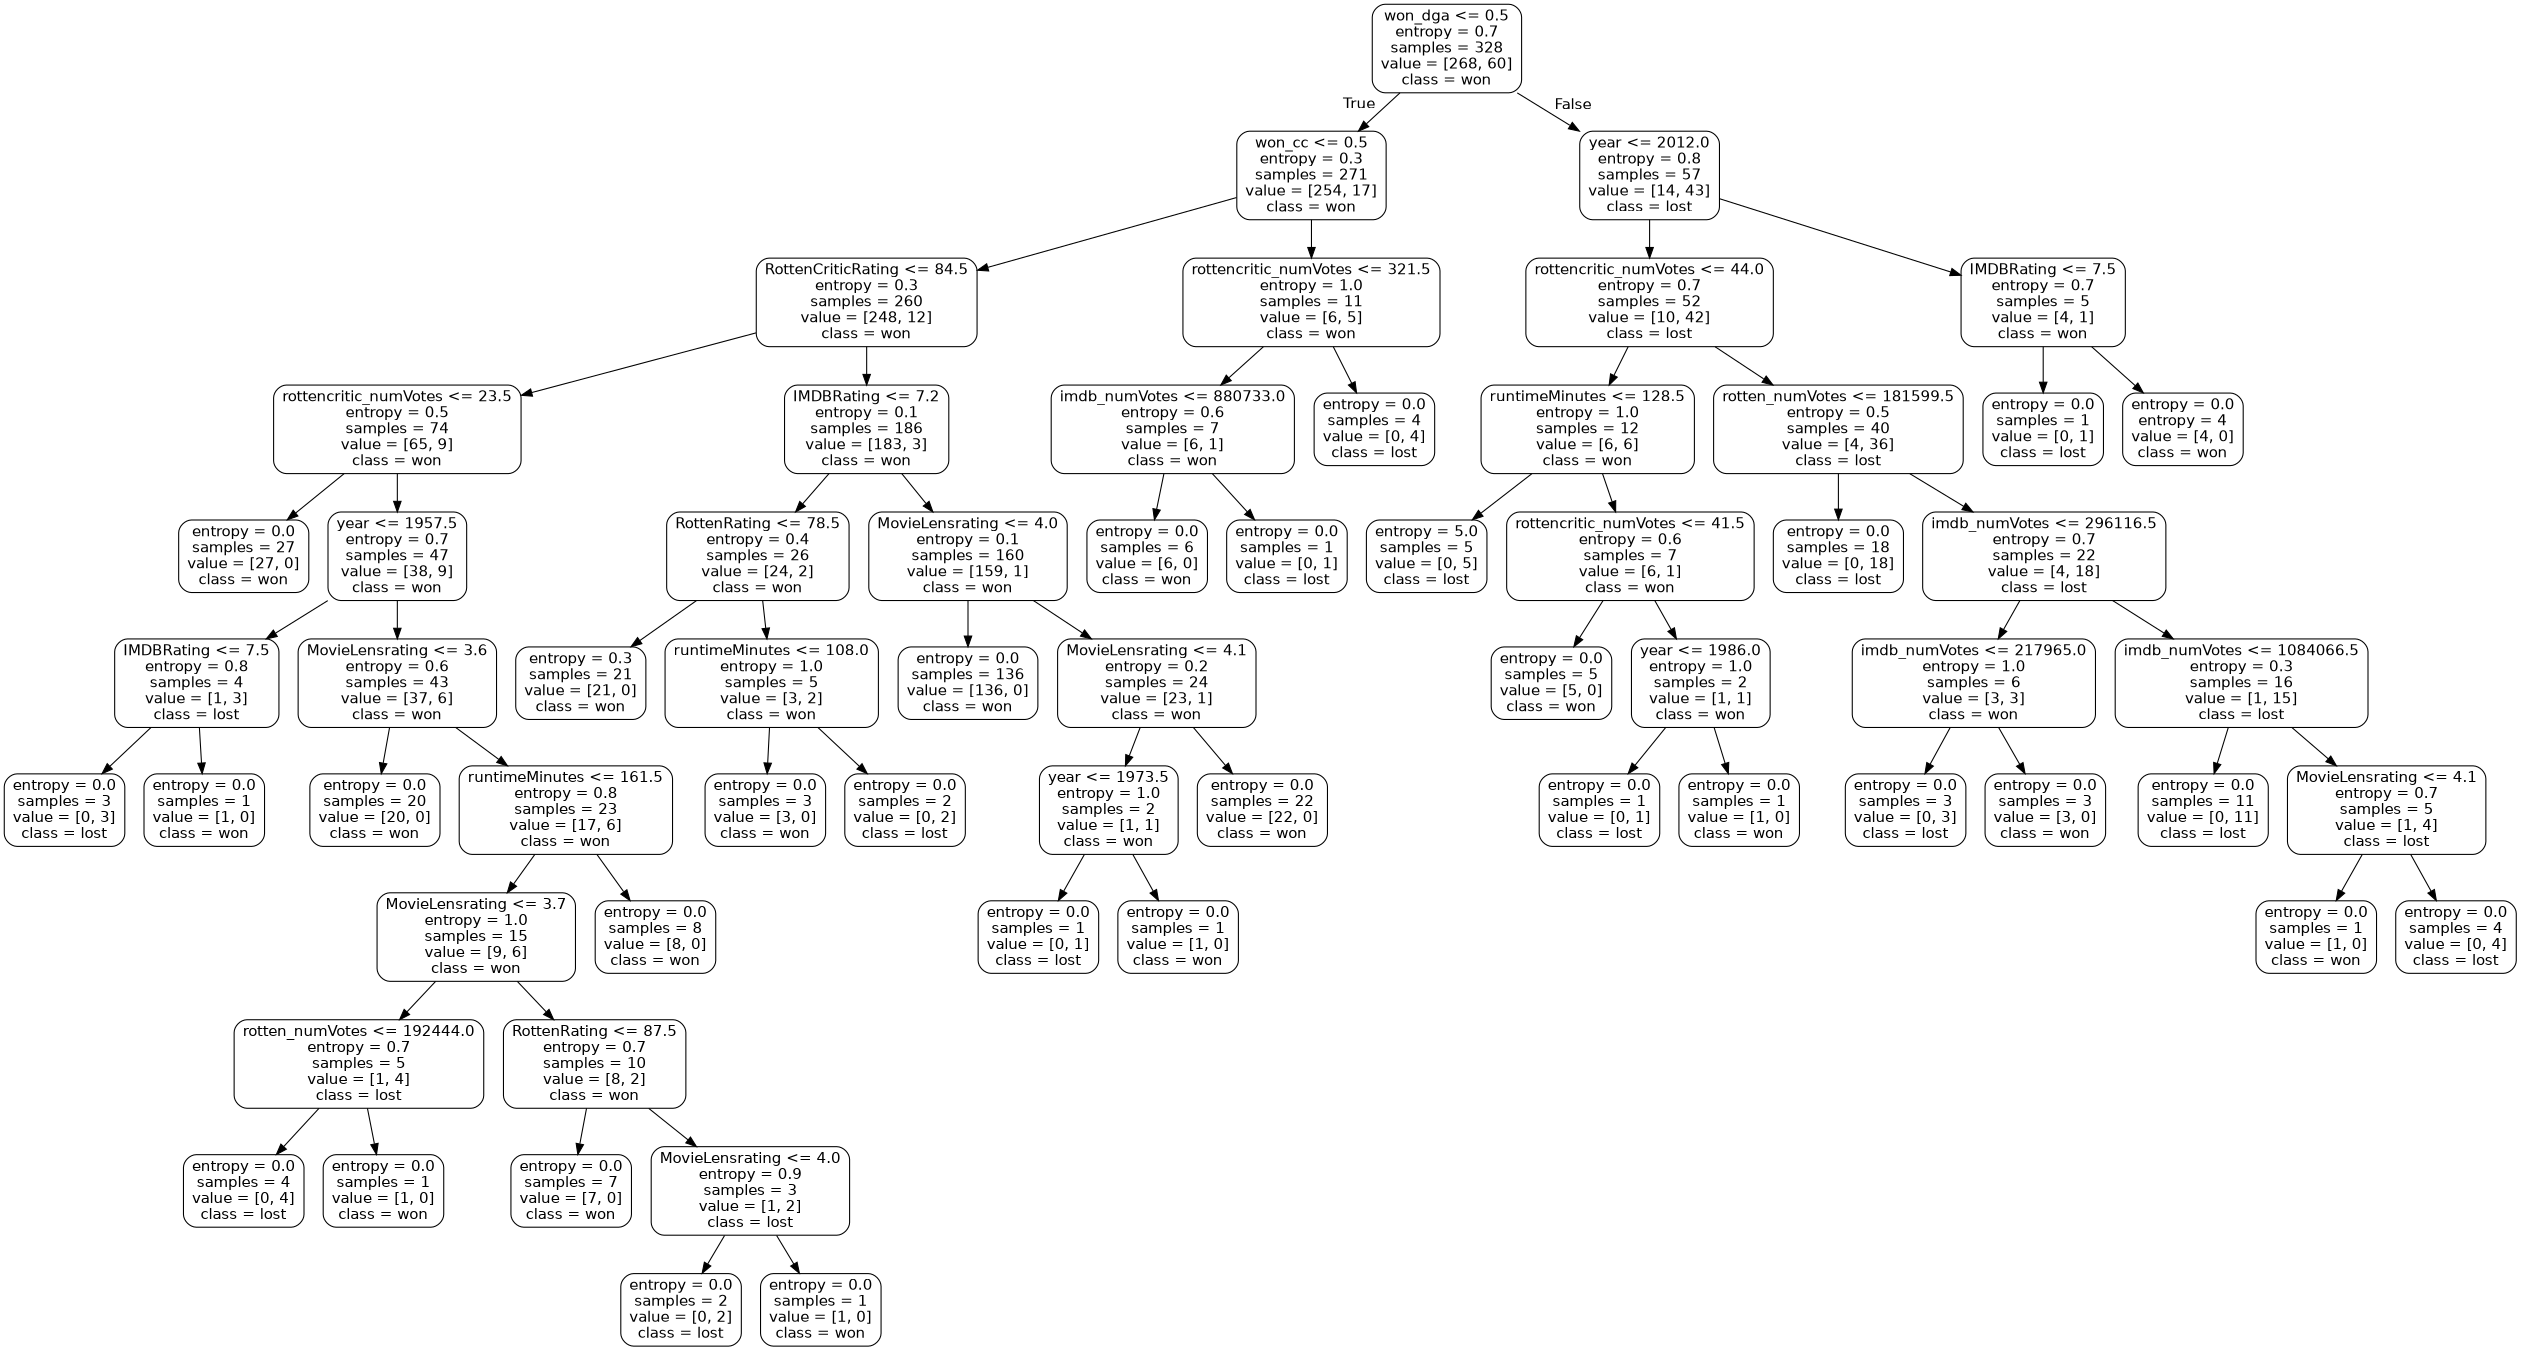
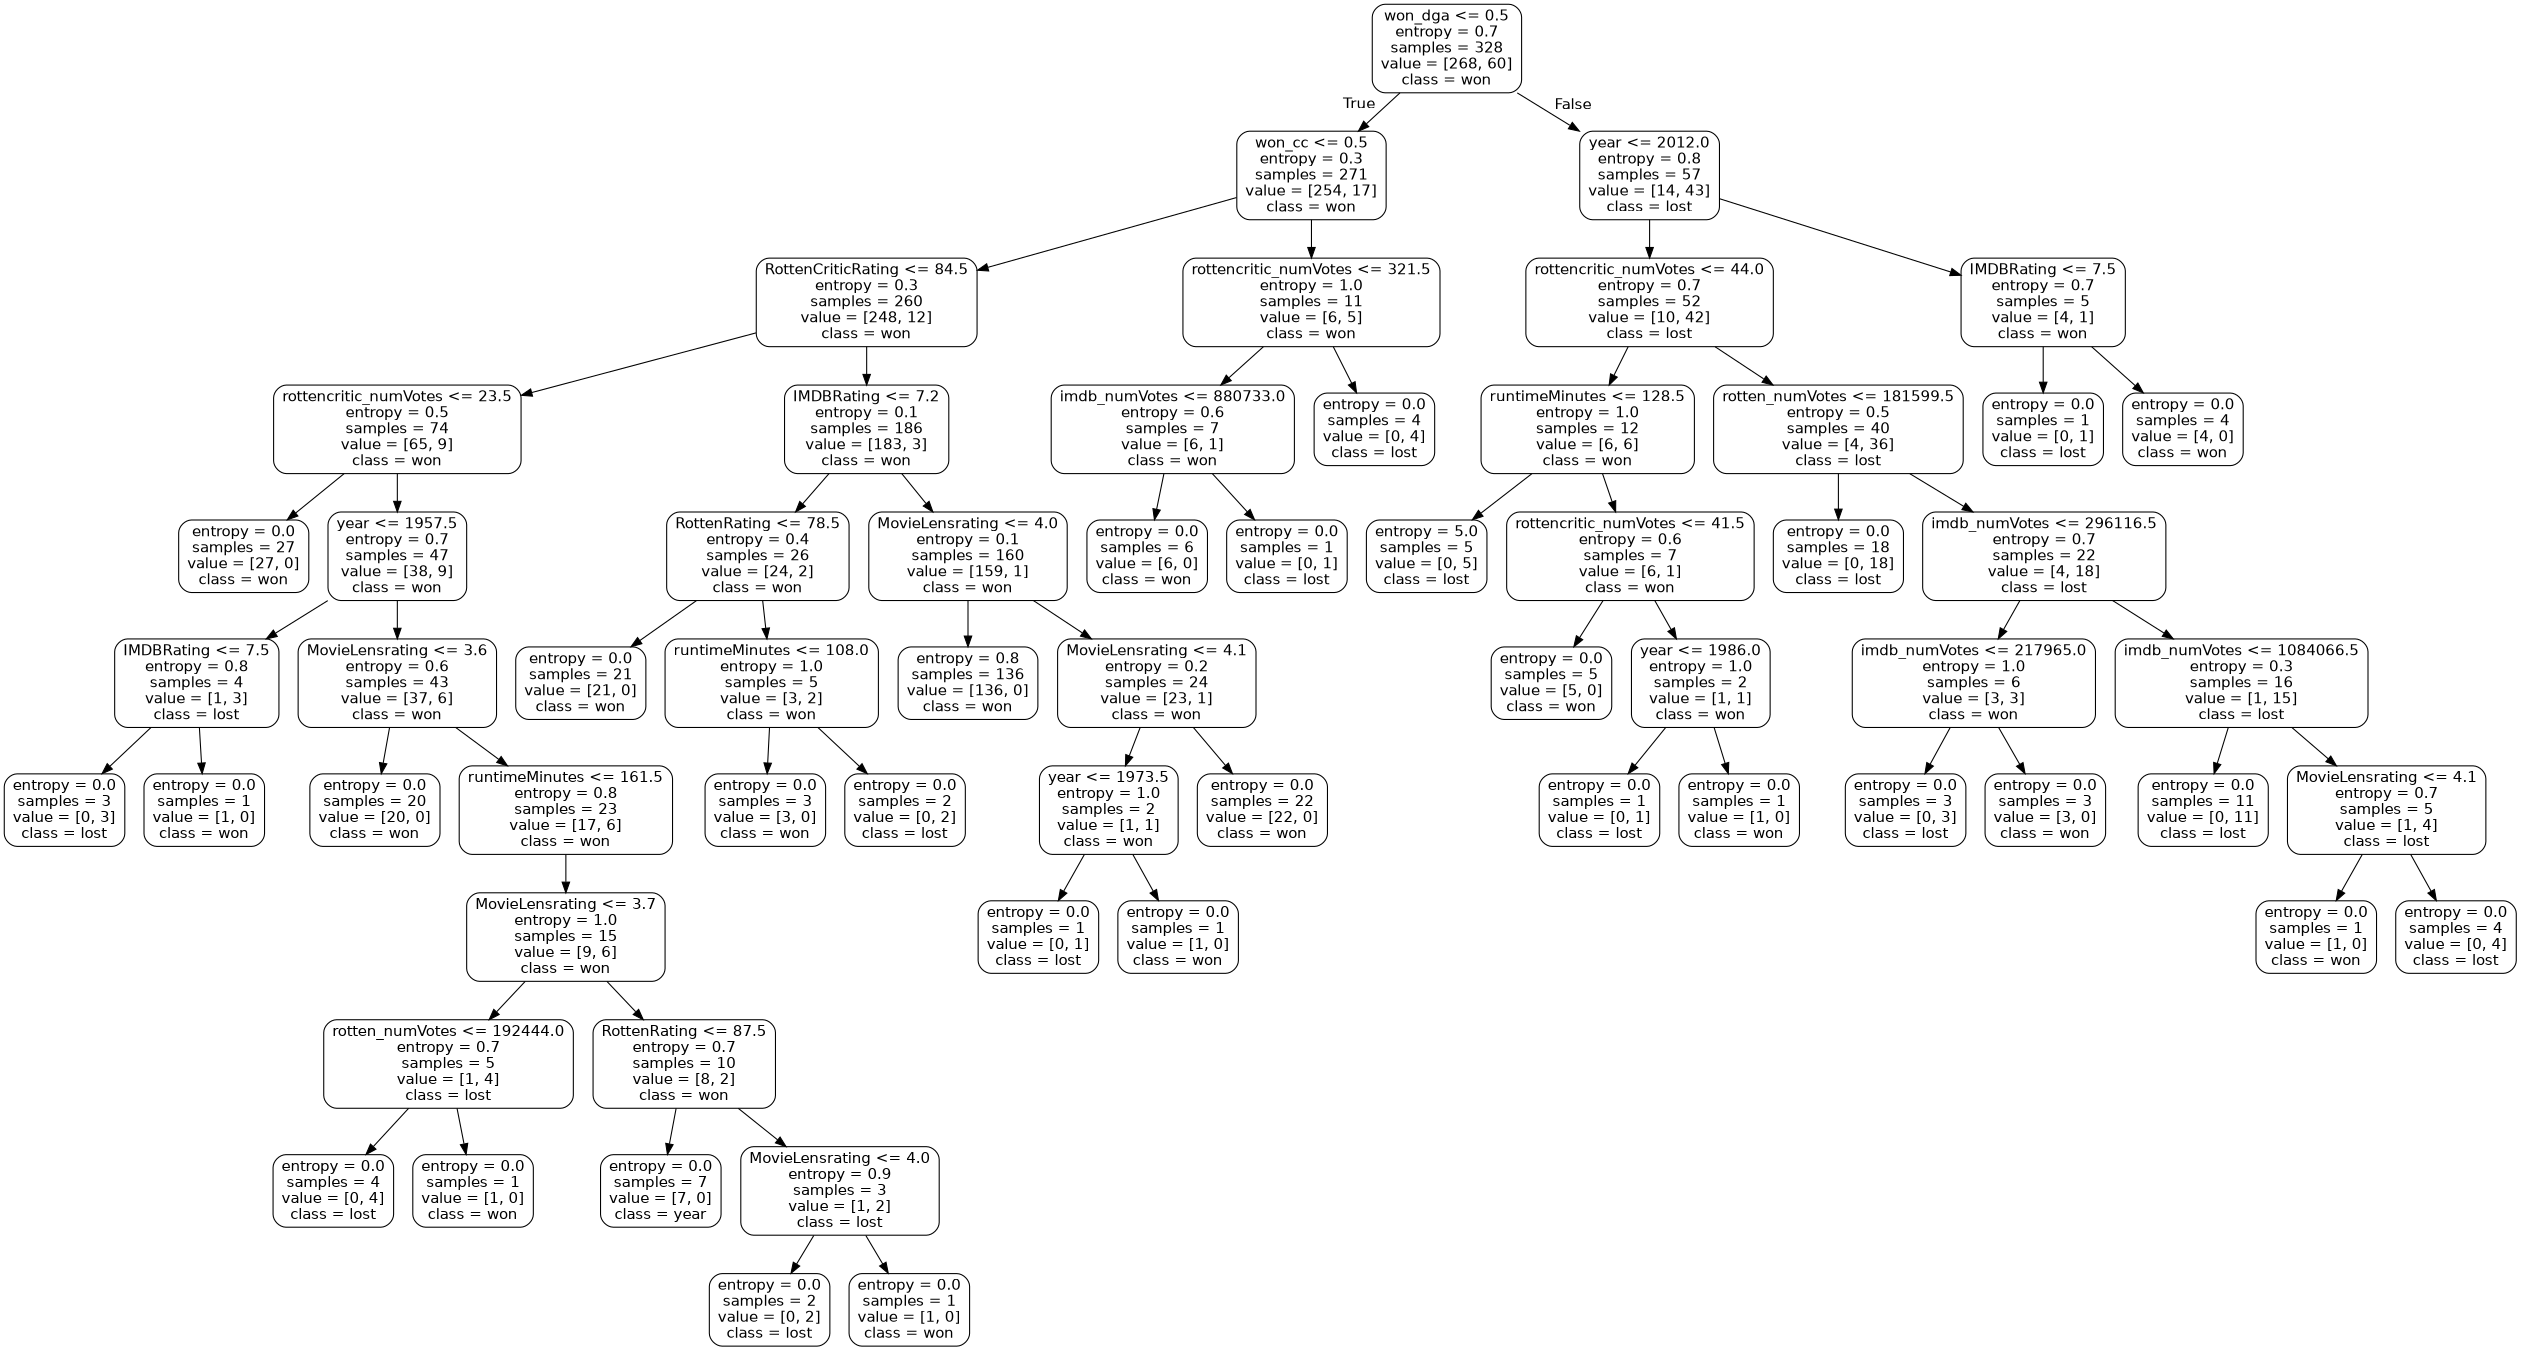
node "entropy = 0.0 entropy = 4 value = [4, 0] class = won": label "entropy = 0.0 entropy = 4 value = [4, 0] class = won" -> "entropy = 0.0 samples = 4 value = [4, 0] class = won"
node "entropy = 0.3 samples = 21 value = [21, 0] class = won": label "entropy = 0.3 samples = 21 value = [21, 0] class = won" -> "entropy = 0.0 samples = 21 value = [21, 0] class = won"
node "entropy = 0.0 samples = 136 value = [136, 0] class = won": label "entropy = 0.0 samples = 136 value = [136, 0] class = won" -> "entropy = 0.8 samples = 136 value = [136, 0] class = won"
node "entropy = 0.0 samples = 8 value = [8, 0] class = won": removed
node "entropy = 0.0 samples = 7 value = [7, 0] class = won": label "entropy = 0.0 samples = 7 value = [7, 0] class = won" -> "entropy = 0.0 samples = 7 value = [7, 0] class = year"
